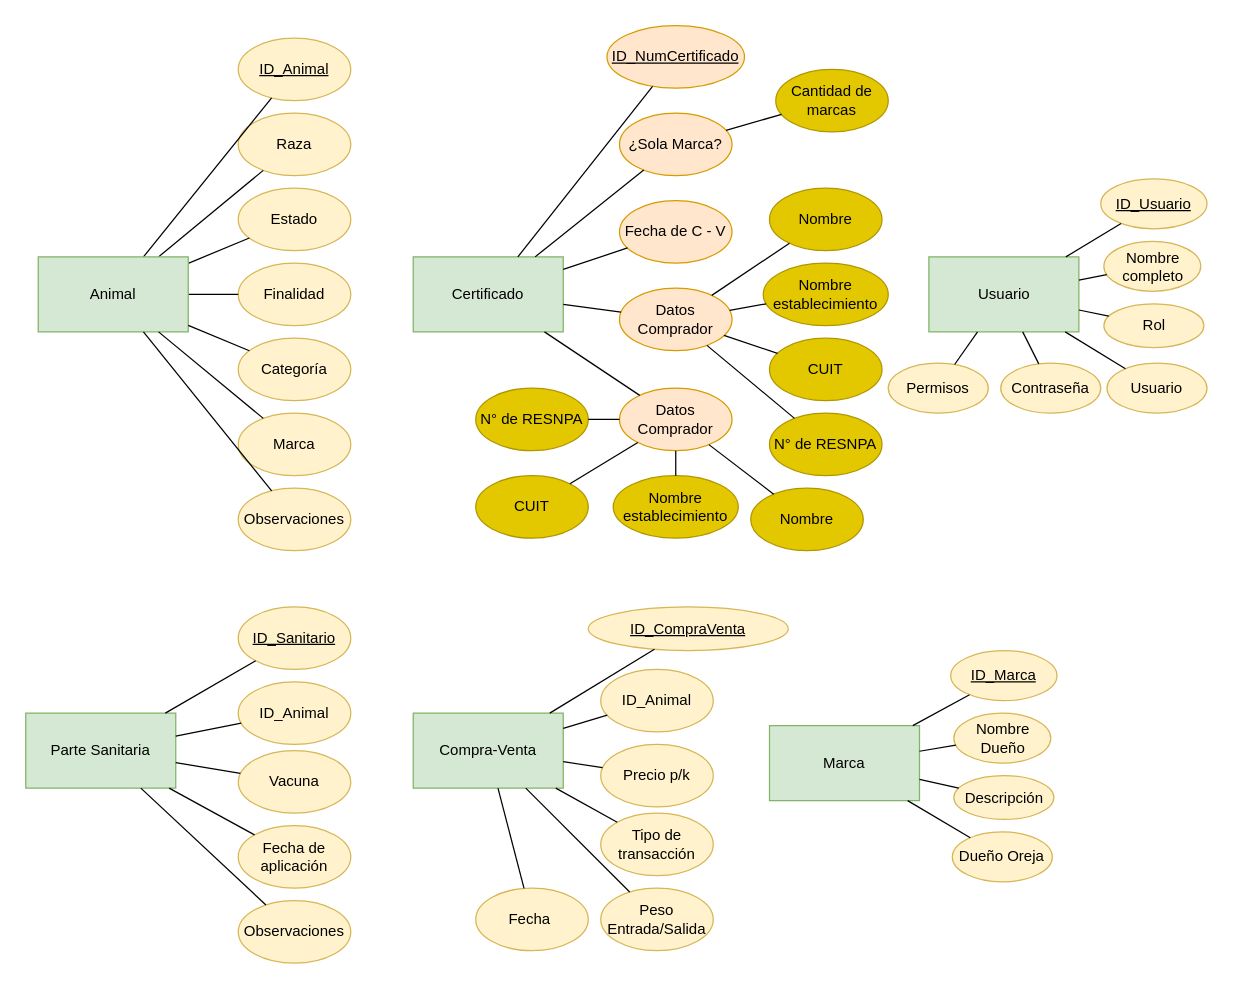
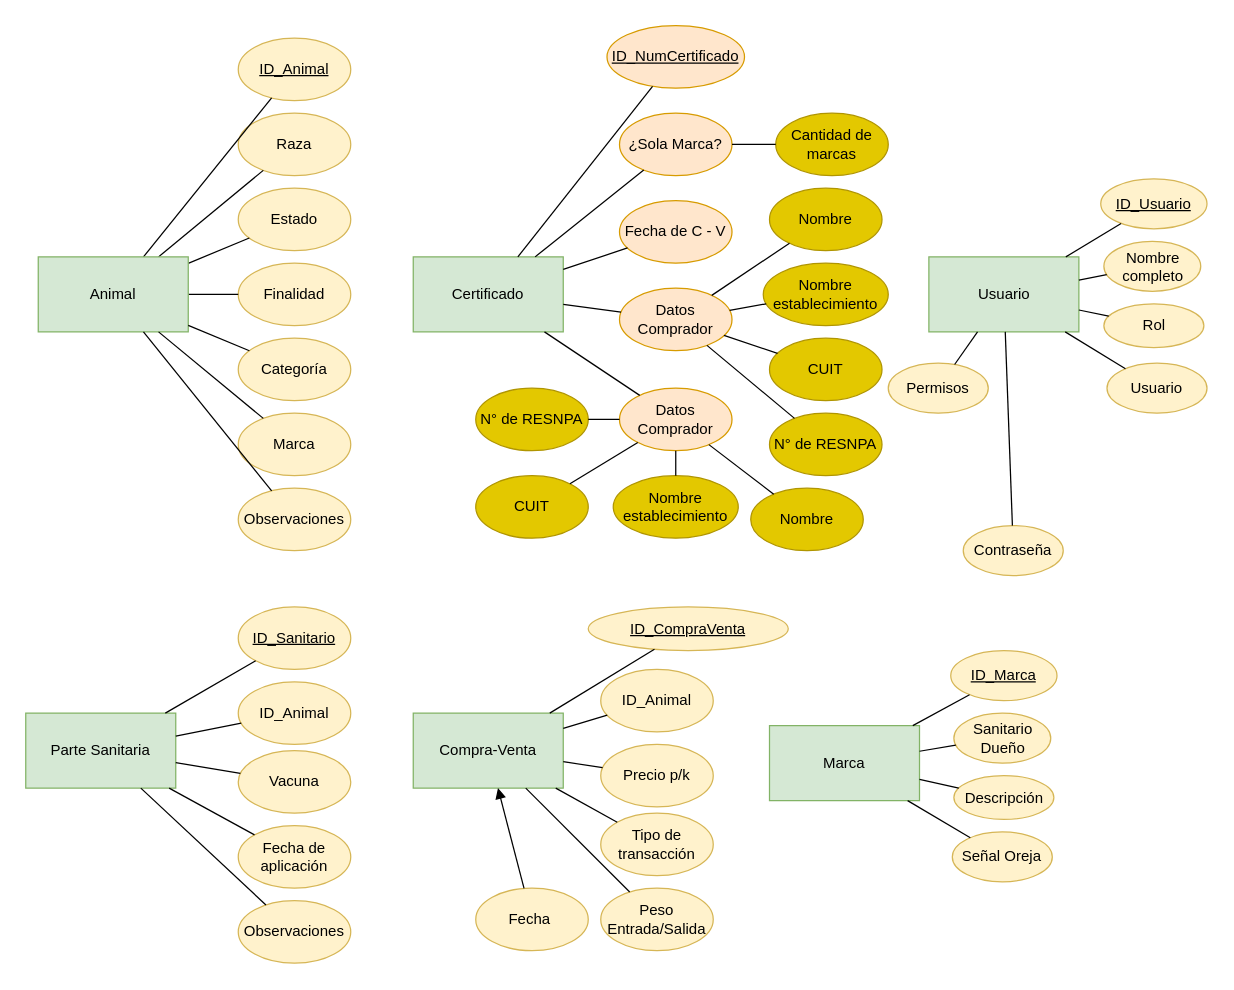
node "Cantidad de marcas": moved (832, 101) -> (832, 144)
node "Contraseña": moved (1051, 388) -> (1013, 551)
node "Nombre Dueño": label "Nombre Dueño" -> "Sanitario Dueño"
edge "Compra-Venta" -- "Fecha": arrowhead none -> block
node "Dueño Oreja": label "Dueño Oreja" -> "Señal Oreja"
